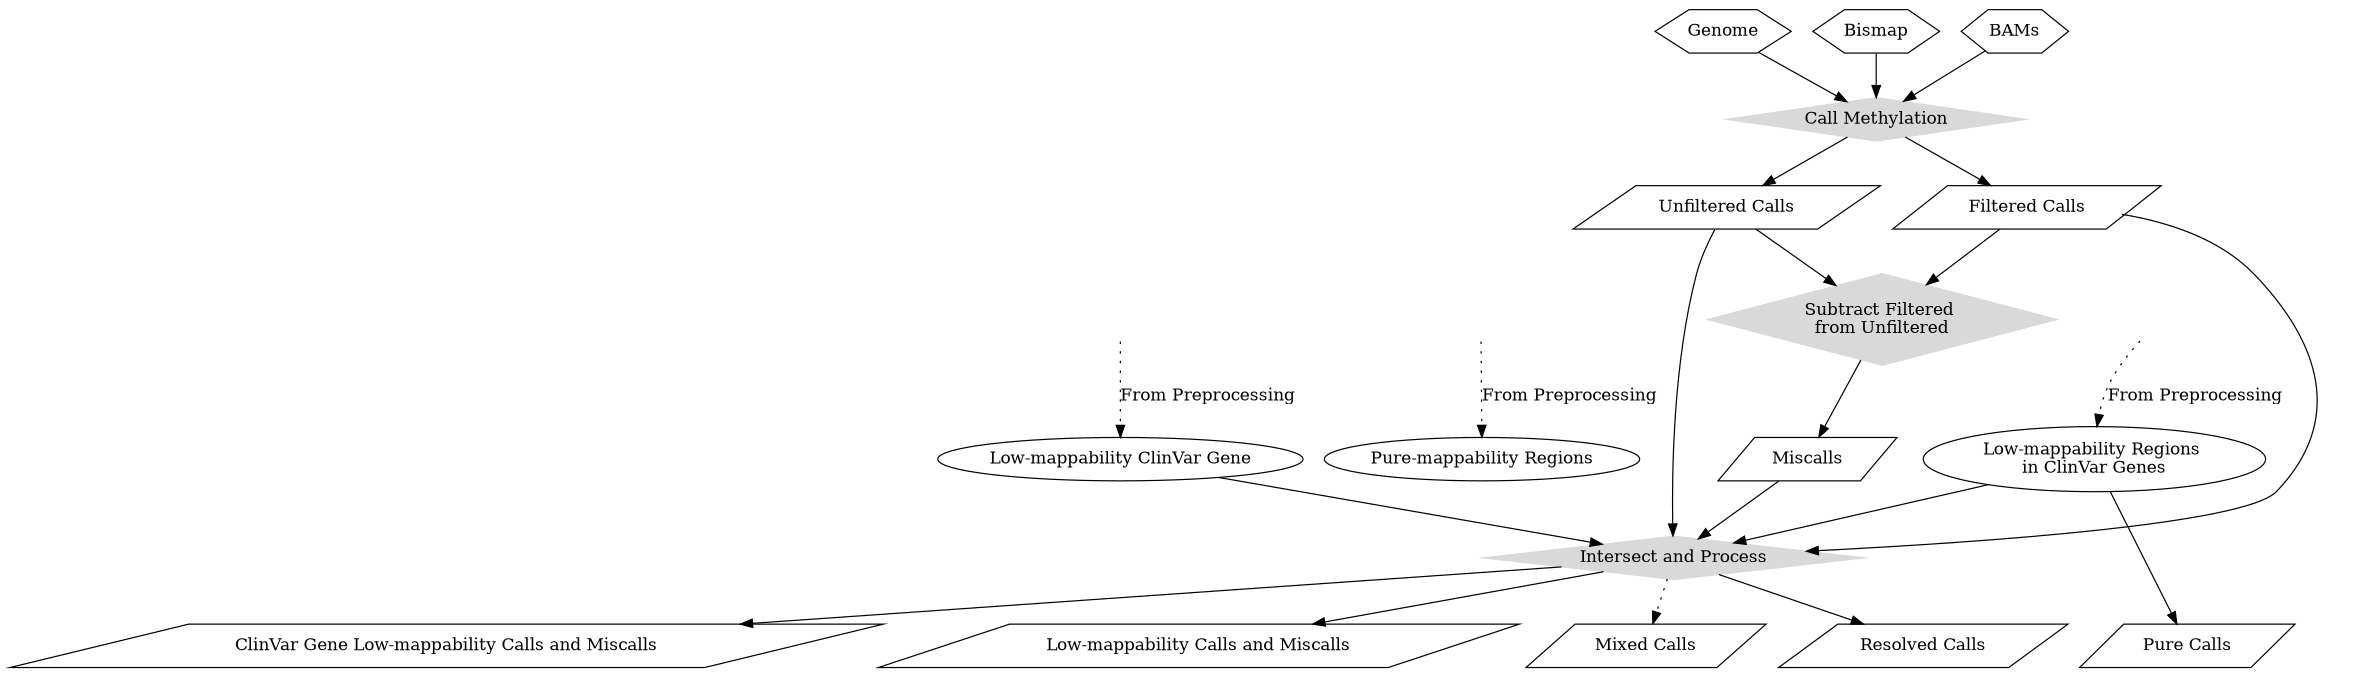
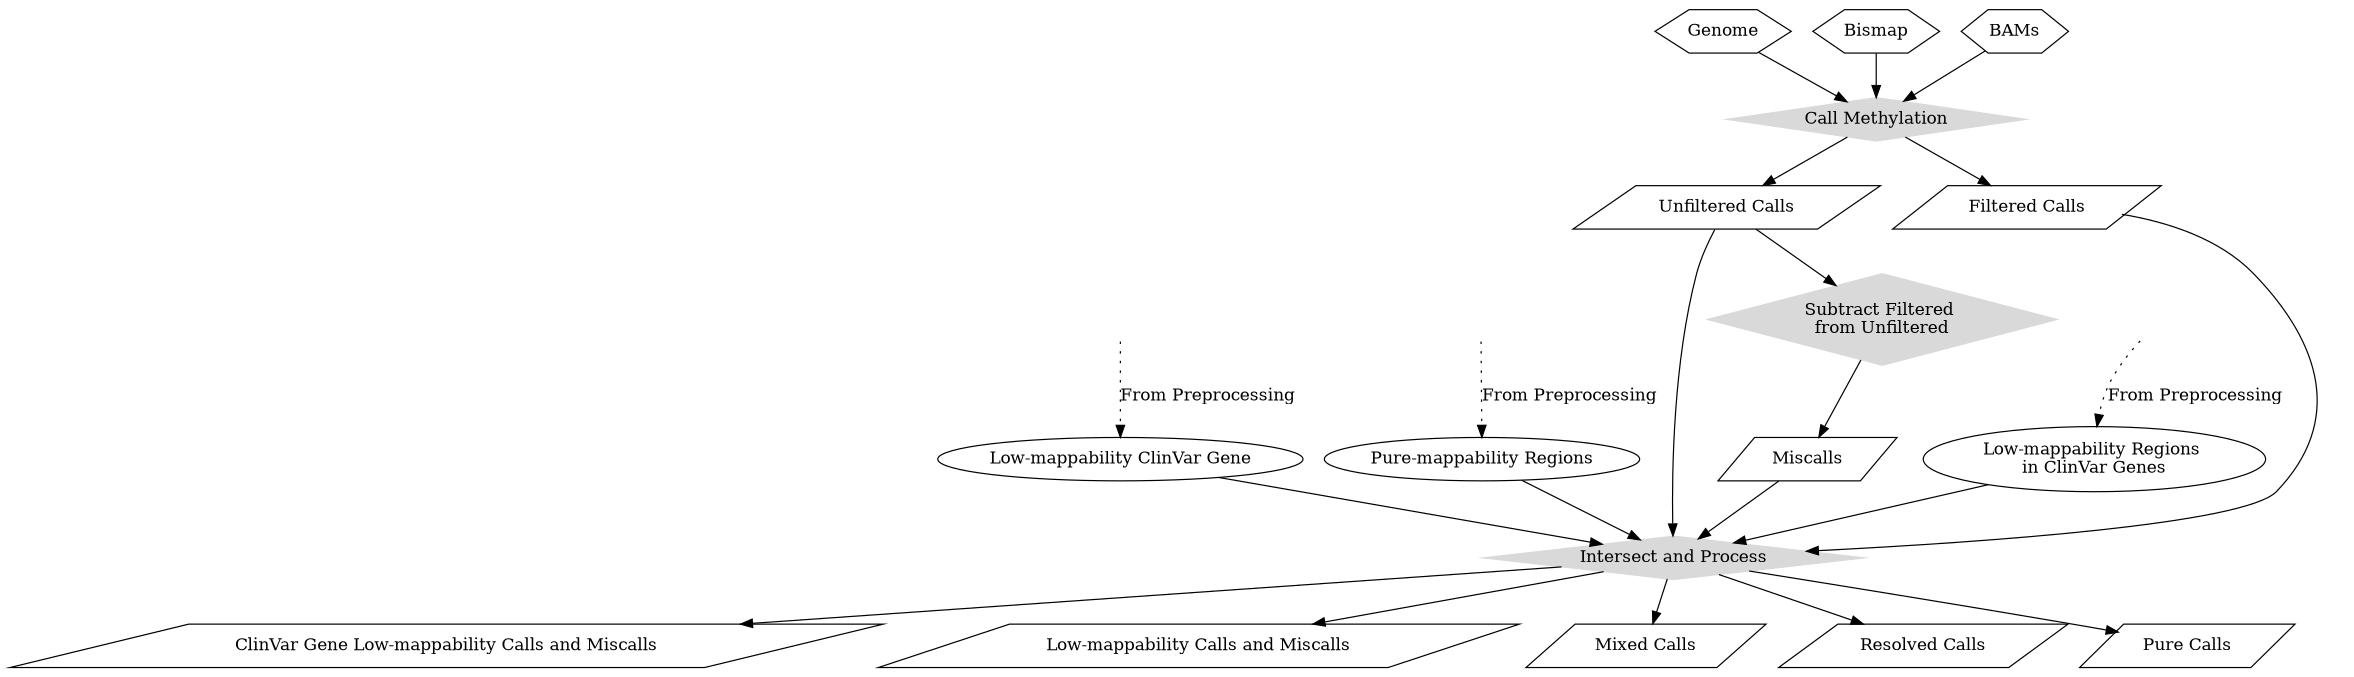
edge "Filtered Calls" -> "Subtract Filtered from Unfiltered": removed
edge "Pure-mappability Regions" -> "Intersect and Process": added
edge "Low-mappability Regions in ClinVar Genes" -> "Pure Calls": now "Intersect and Process" -> "Pure Calls"
edge "Intersect and Process" -> "Mixed Calls": style dotted -> solid
